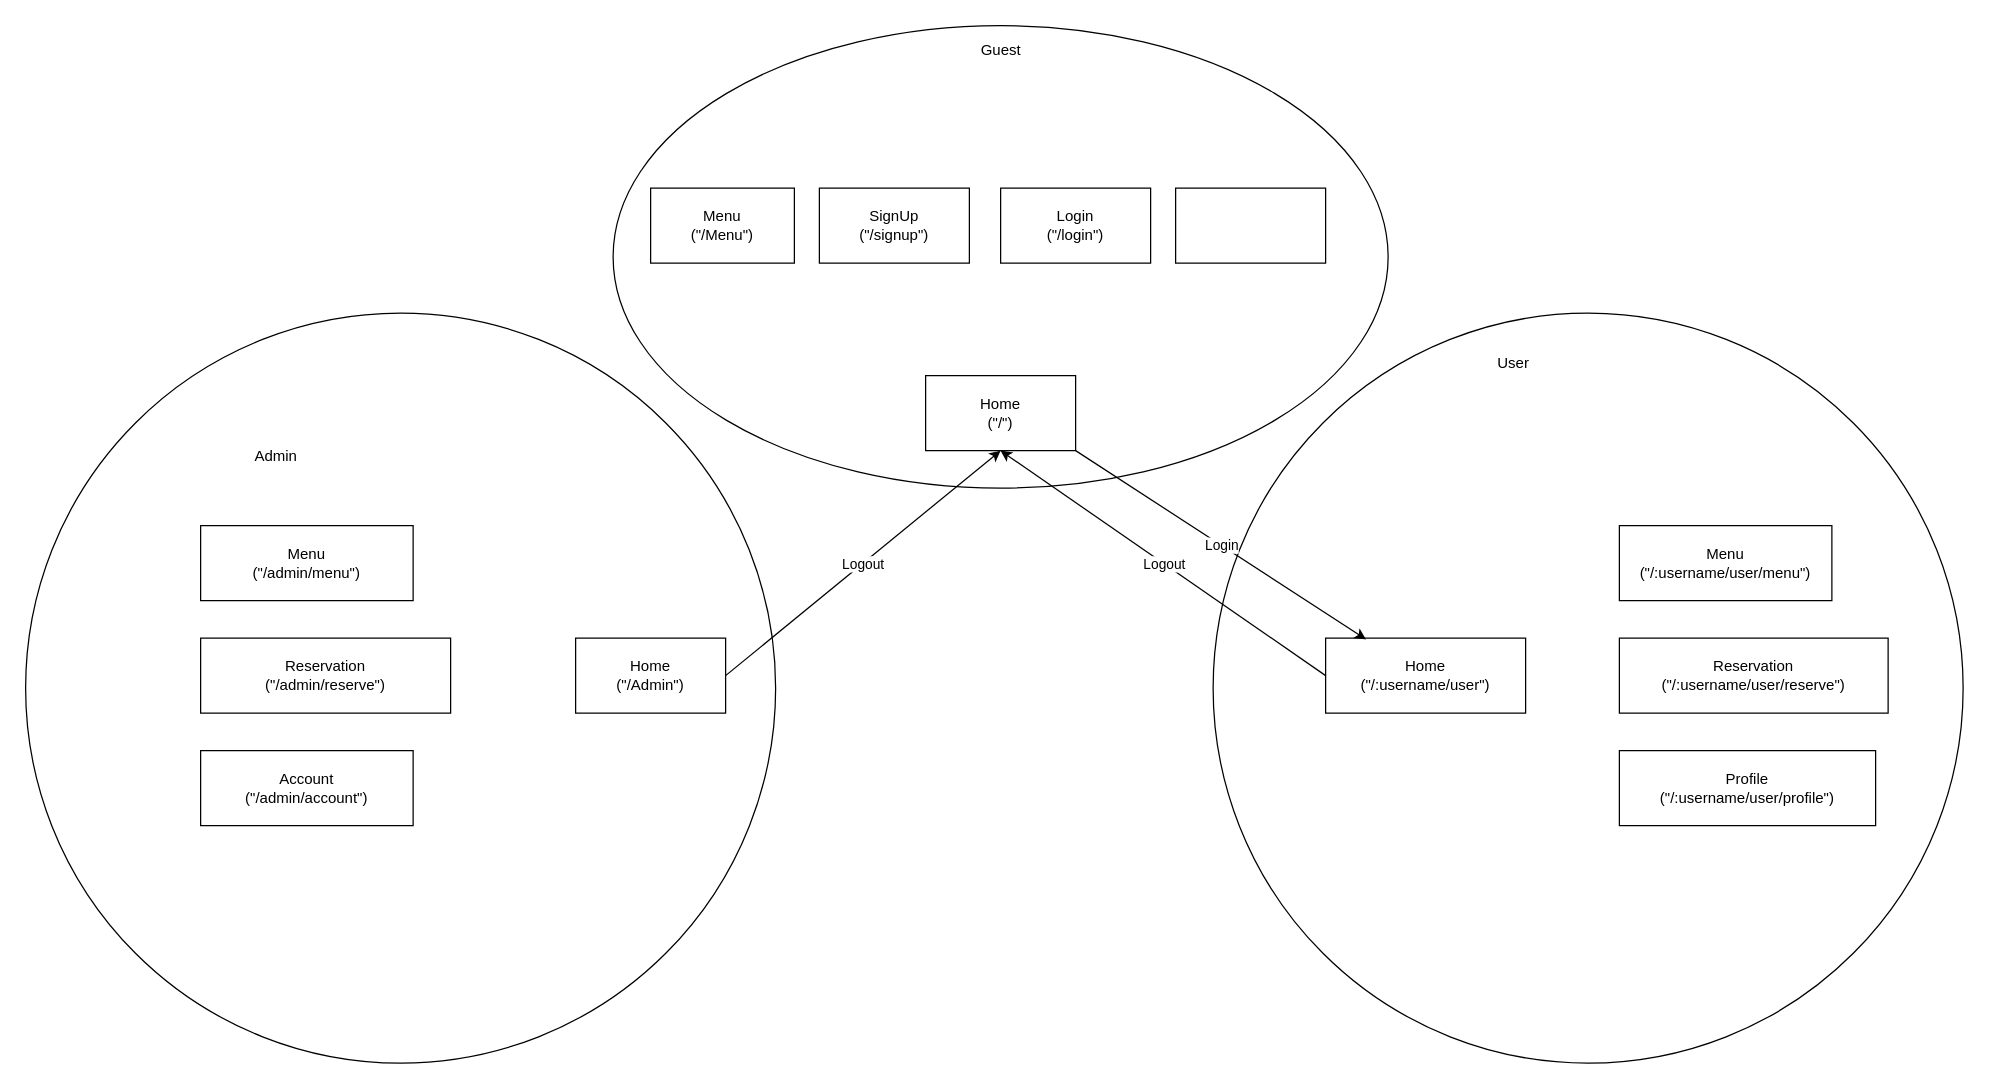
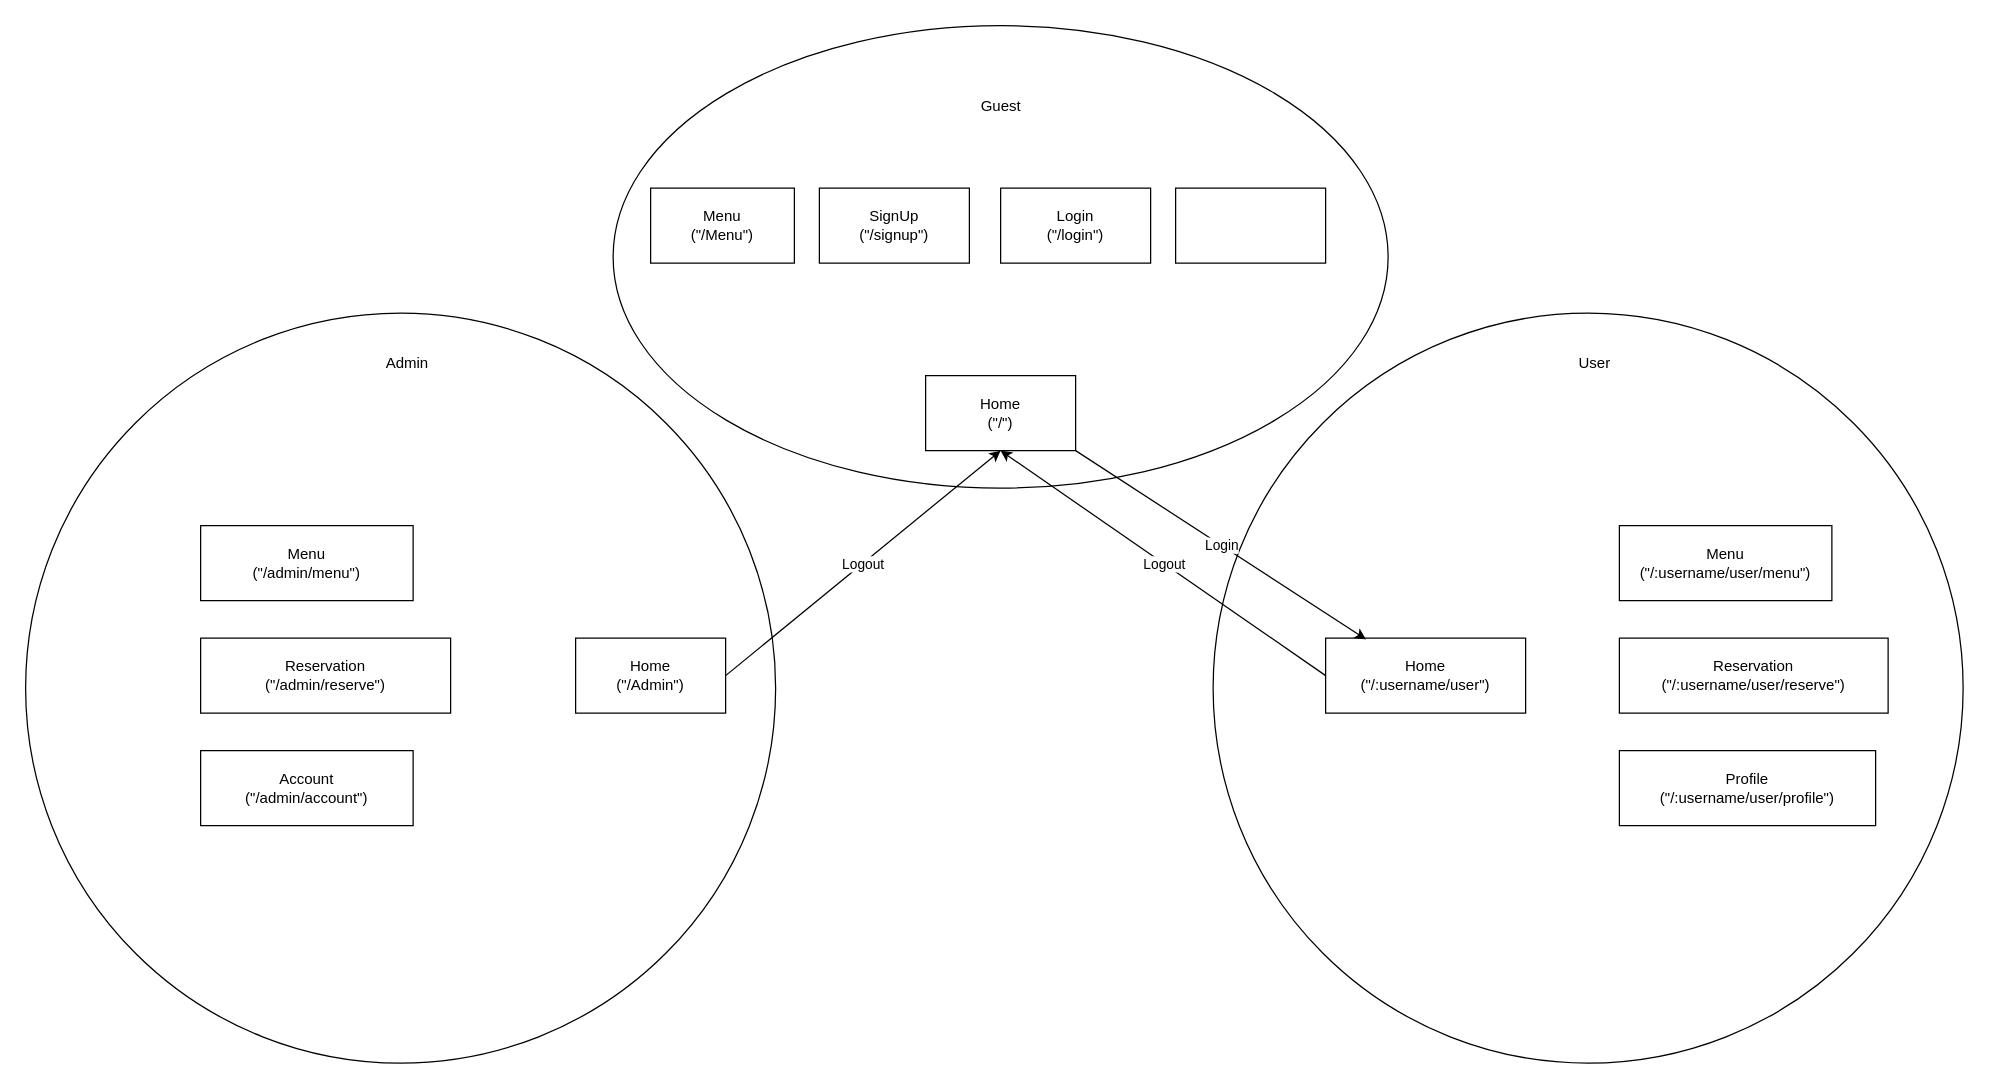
node "Guest": moved (1001, 51) -> (1001, 107)
node "User": moved (1513, 363) -> (1594, 363)
node "Admin": moved (276, 457) -> (407, 363)
